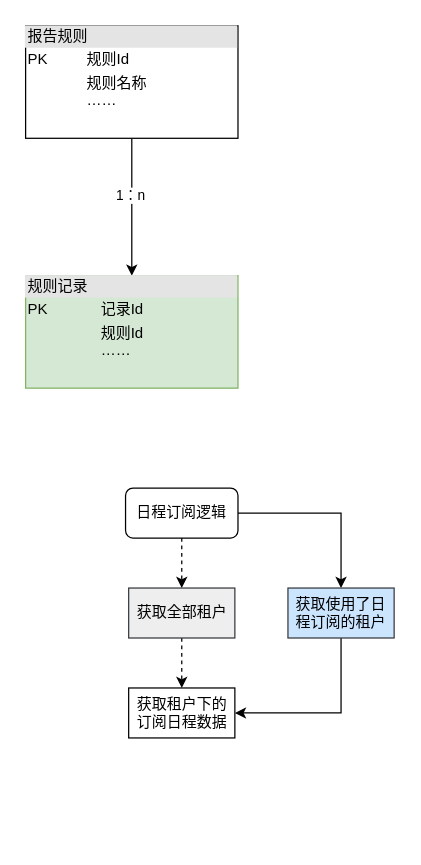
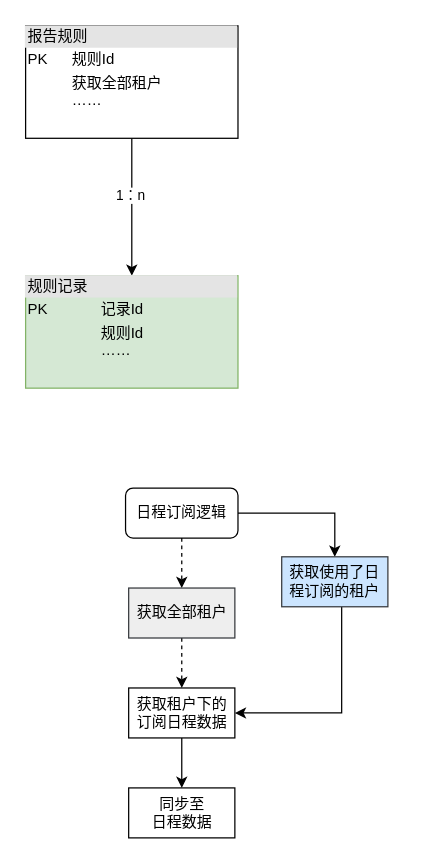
node "报告规则 PK 规则Id 规则名称 ……": label "报告规则 PK 规则Id 规则名称 ……" -> "报告规则 PK 规则Id 获取全部租户 ……"
node "获取使用了日程订阅的租户": moved (341, 613) -> (335, 582)
edge "获取租户下的订阅日程数据" -> "同步至 日程数据": added
node "同步至 日程数据": added
